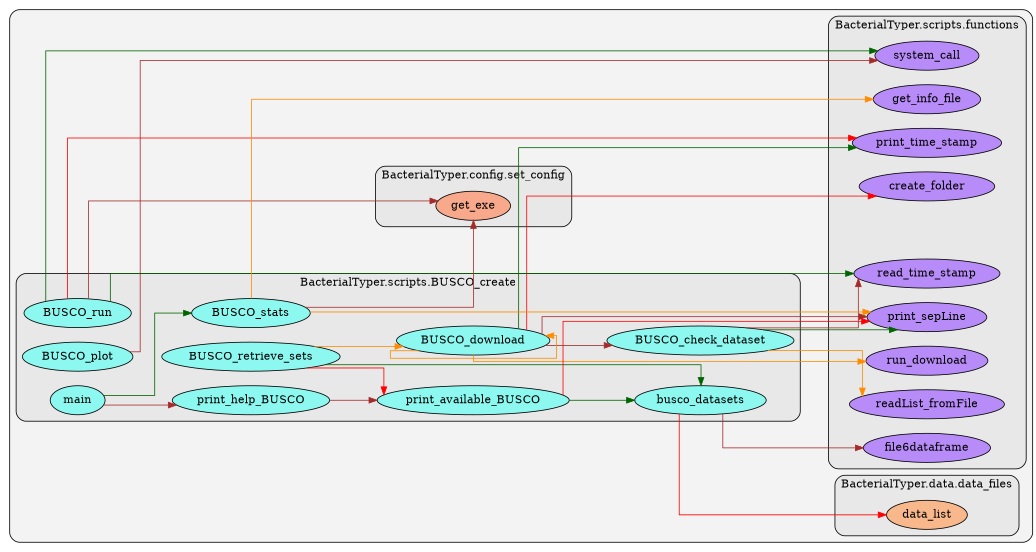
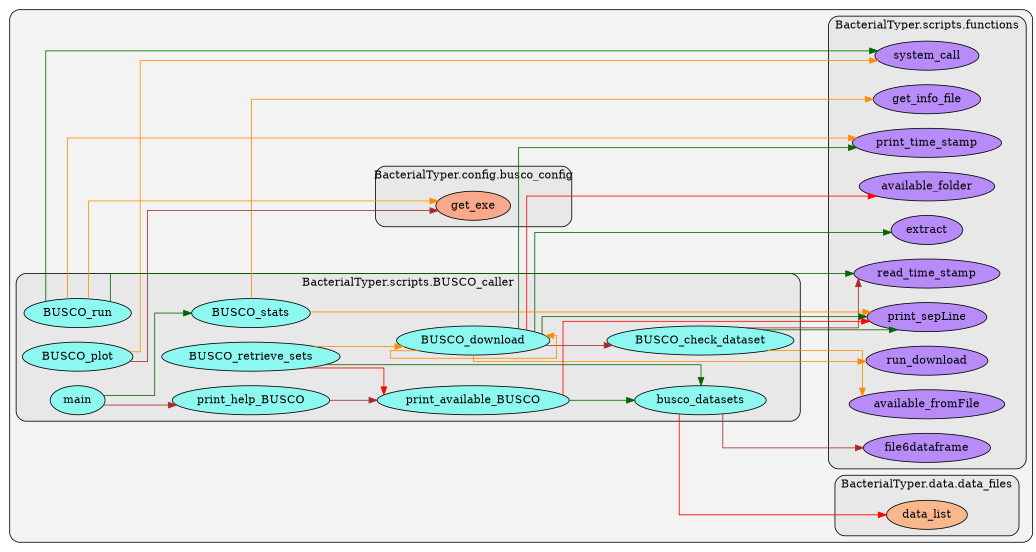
edge "BUSCO_plot" -> "system_call": color brown -> darkorange
edge "BUSCO_run" -> "print_time_stamp": color red -> darkorange
cluster "BacterialTyper.config.set_config": label "BacterialTyper.config.set_config" -> "BacterialTyper.config.busco_config"
node "create_folder": label "create_folder" -> "available_folder"
edge "BUSCO_run" -> "get_exe": color brown -> darkorange
node "extract": added
cluster "BacterialTyper.scripts.BUSCO_create": label "BacterialTyper.scripts.BUSCO_create" -> "BacterialTyper.scripts.BUSCO_caller"
edge "BUSCO_stats" -> "get_exe": now "BUSCO_plot" -> "get_exe"
edge "BUSCO_download" -> "print_sepLine": color brown -> darkgreen
node "readList_fromFile": label "readList_fromFile" -> "available_fromFile"
